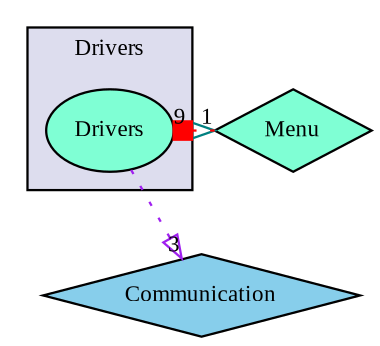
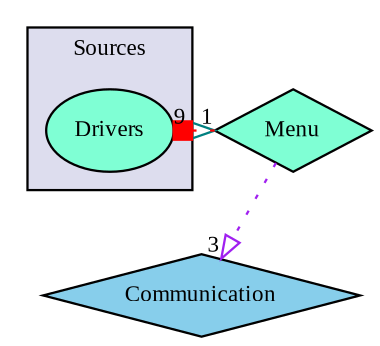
cluster "Drivers": label "Drivers" -> "Sources"
edge "Drivers" -> "Communication": now "Menu" -> "Communication"
